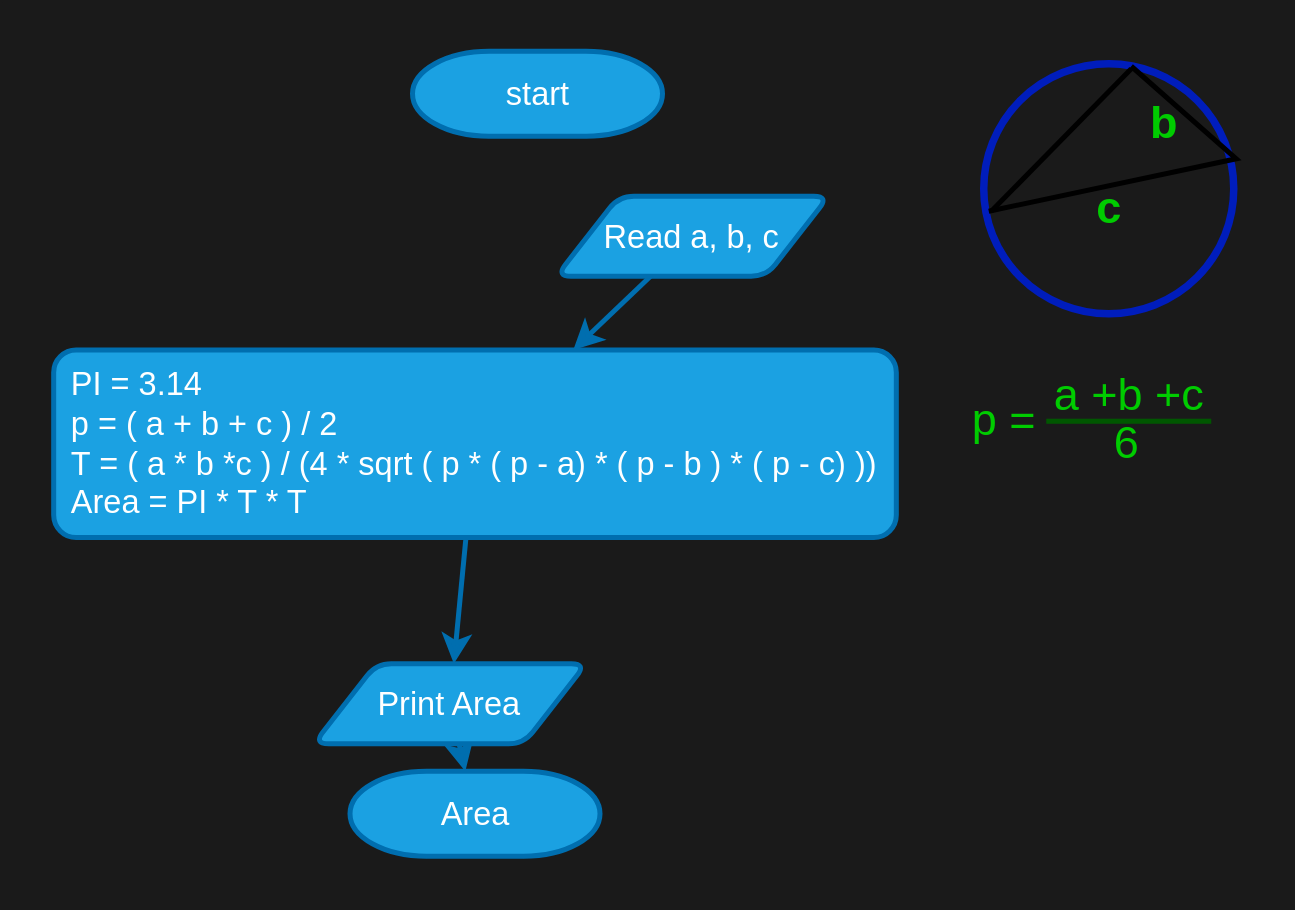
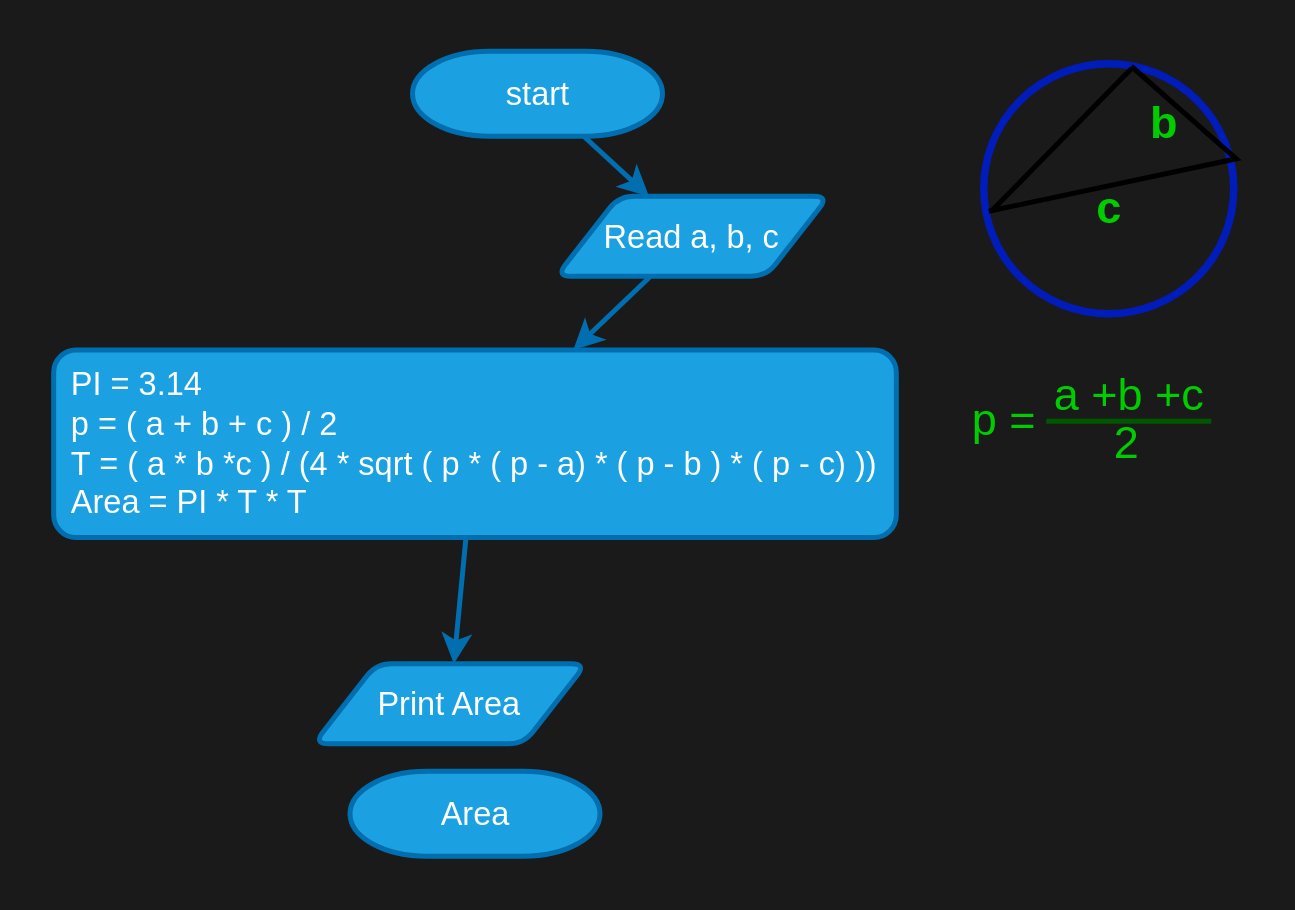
edge "start" -> "Read a, b, c": added
node "6": label "6" -> "2"
edge "Print Area" -> "Area": removed
